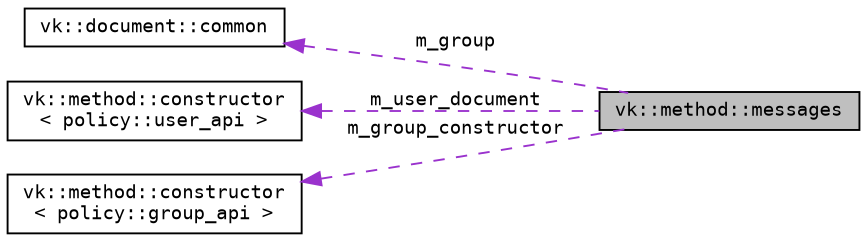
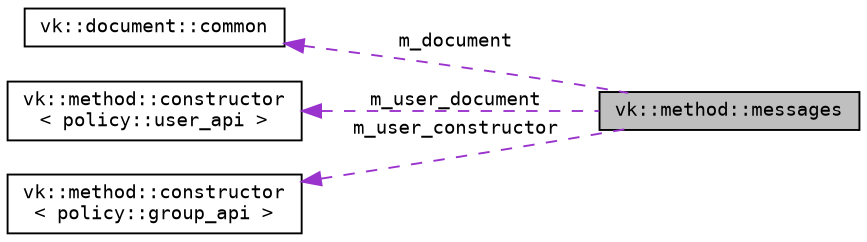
edge "vk::method::messages" -> "vk::document::common": label " m_group" -> " m_document"
edge "vk::method::messages" -> "vk::method::constructor < policy::group_api >": label " m_group_constructor" -> " m_user_constructor"
